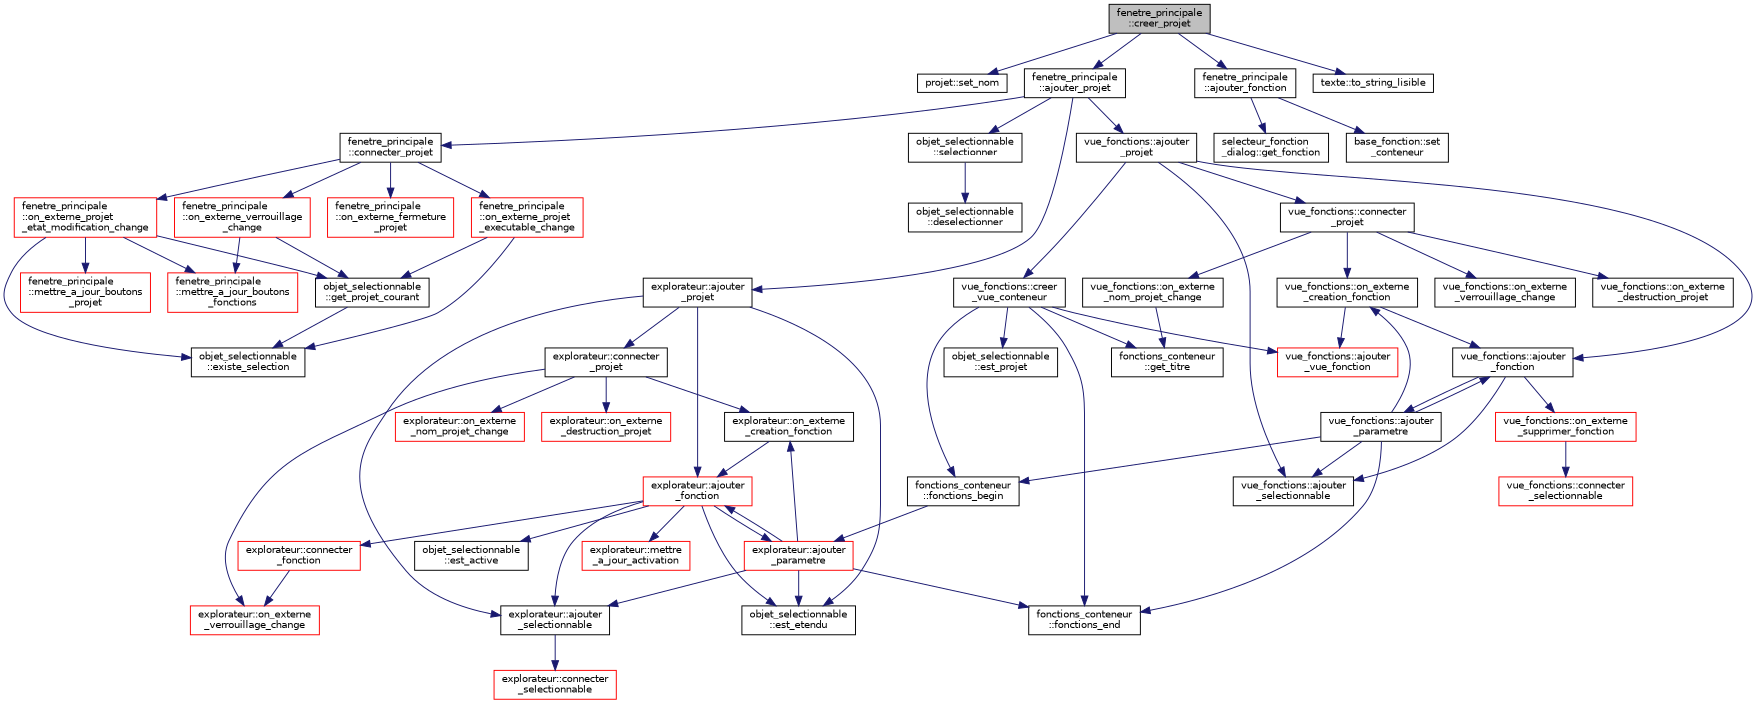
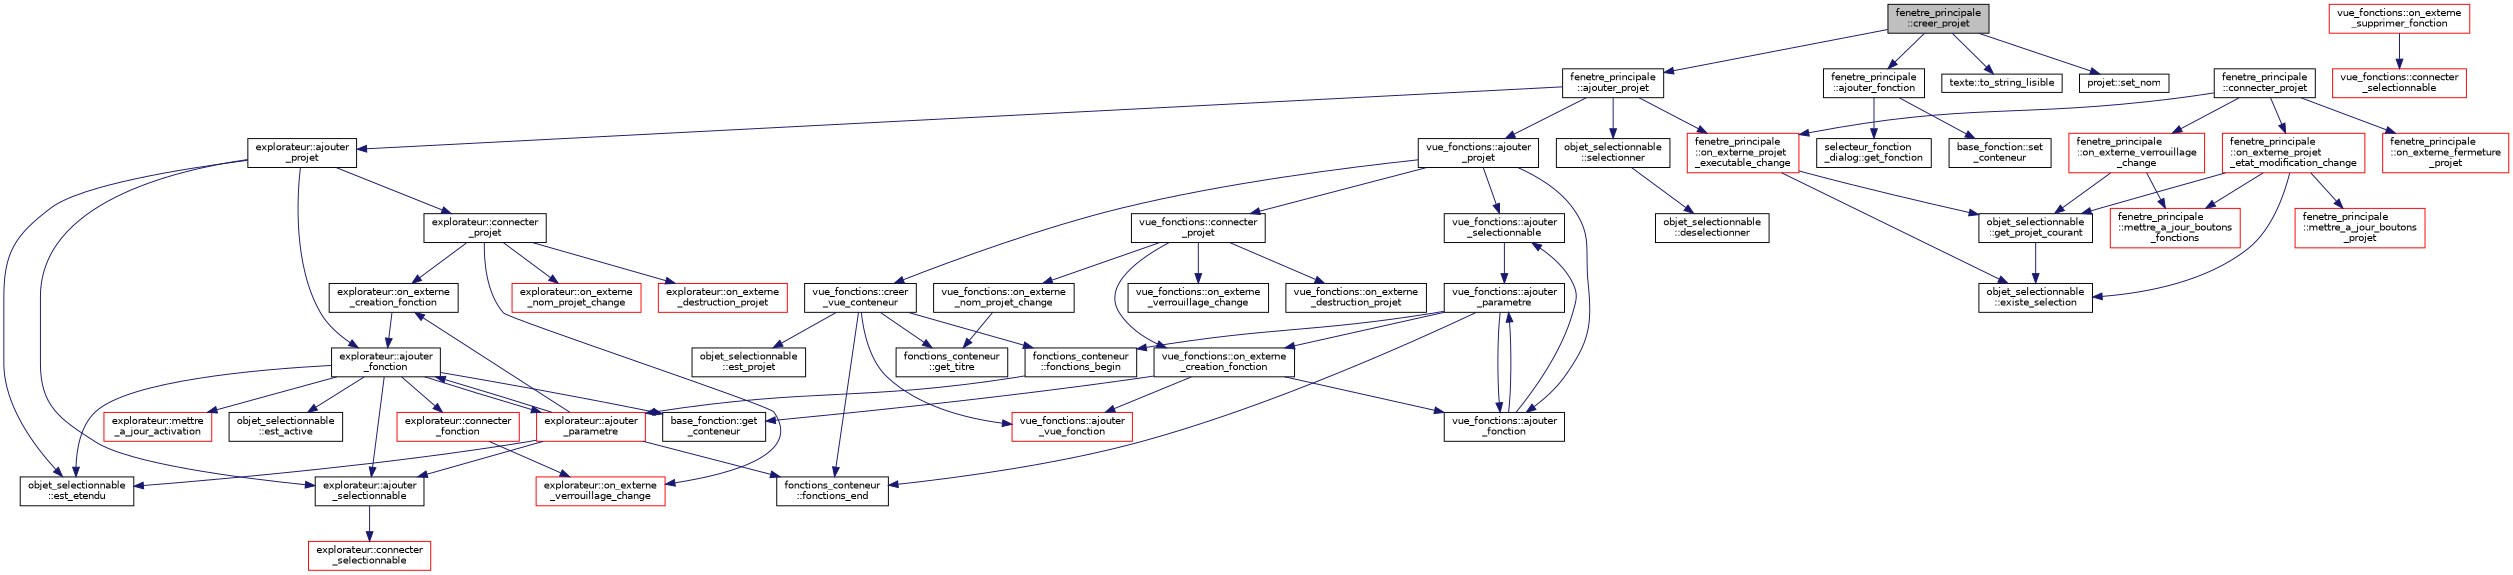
edge "fenetre_principale ::ajouter_projet" -> "fenetre_principale ::connecter_projet": now "fenetre_principale ::ajouter_projet" -> "fenetre_principale ::on_externe_projet _executable_change"
edge "vue_fonctions::ajouter _fonction" -> "vue_fonctions::on_externe _supprimer_fonction": removed
node "base_fonction::get _conteneur": added
edge "vue_fonctions::ajouter _parametre" -> "vue_fonctions::ajouter _selectionnable": reversed
node "explorateur::ajouter _fonction": color red -> black
